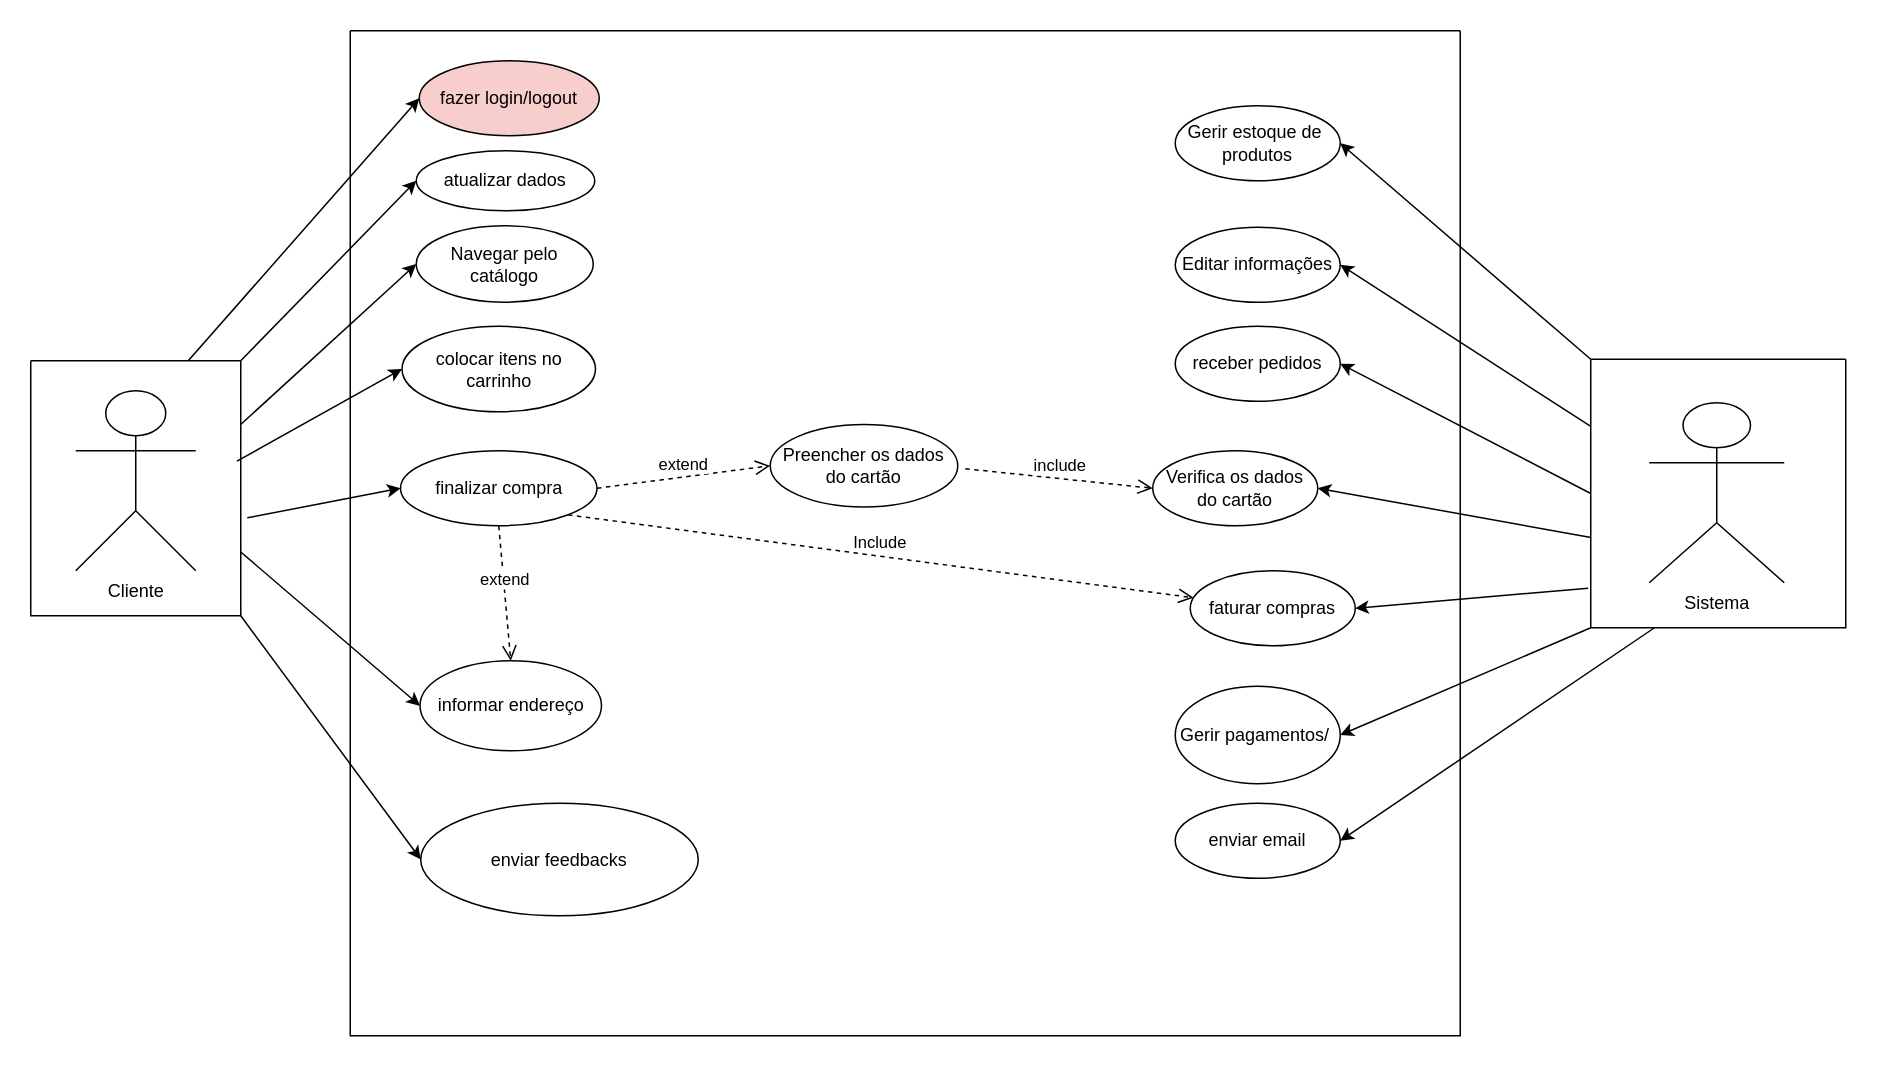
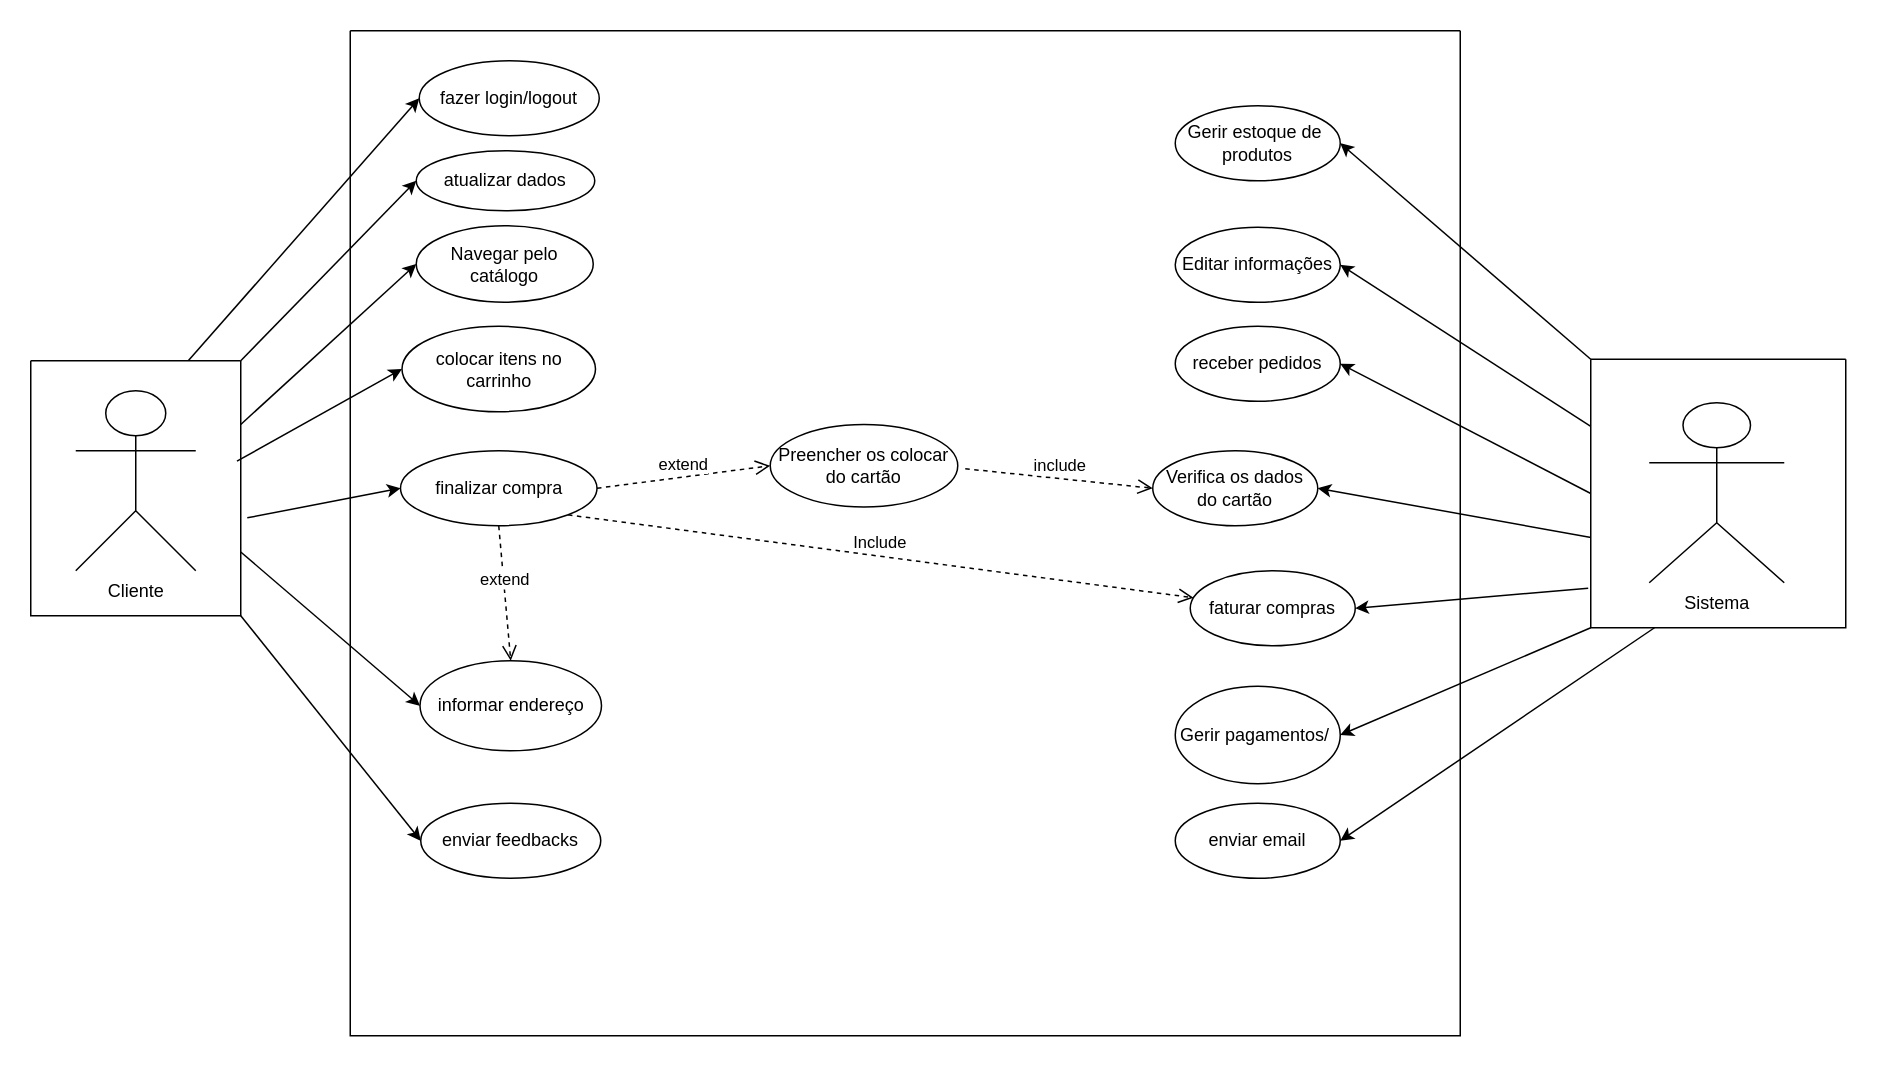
node "fazer login/logout": fillcolor #f8cecc -> #ffffff
node "Preencher os dados do cartão": label "Preencher os dados do cartão" -> "Preencher os colocar do cartão"
node "enviar feedbacks": size 278x113 -> 180x75
